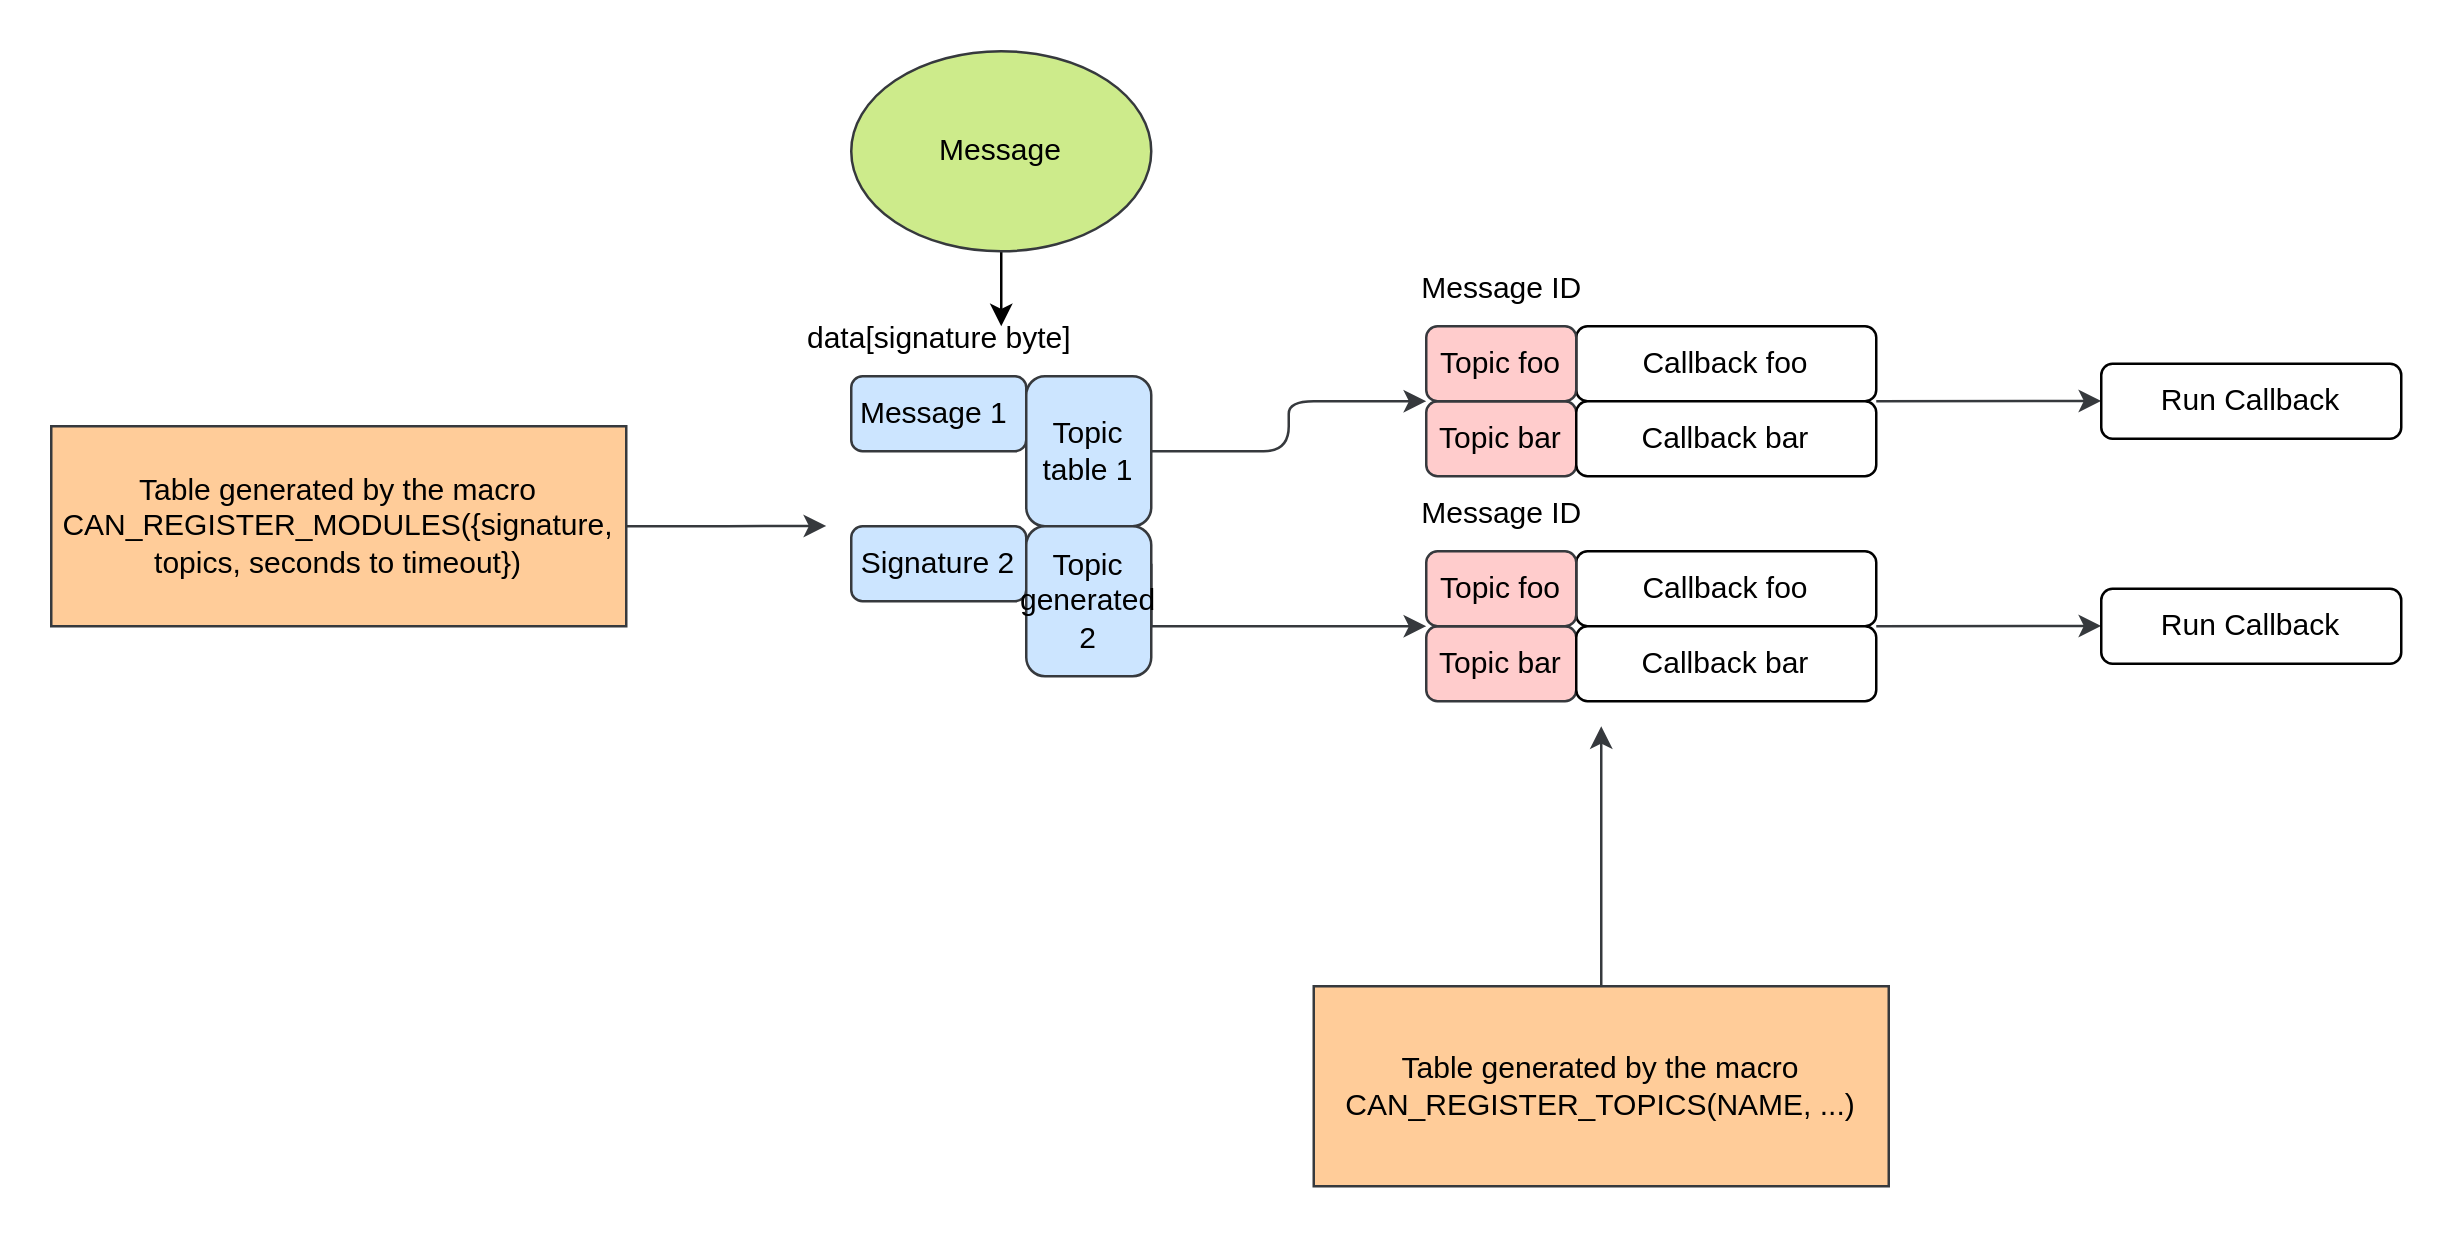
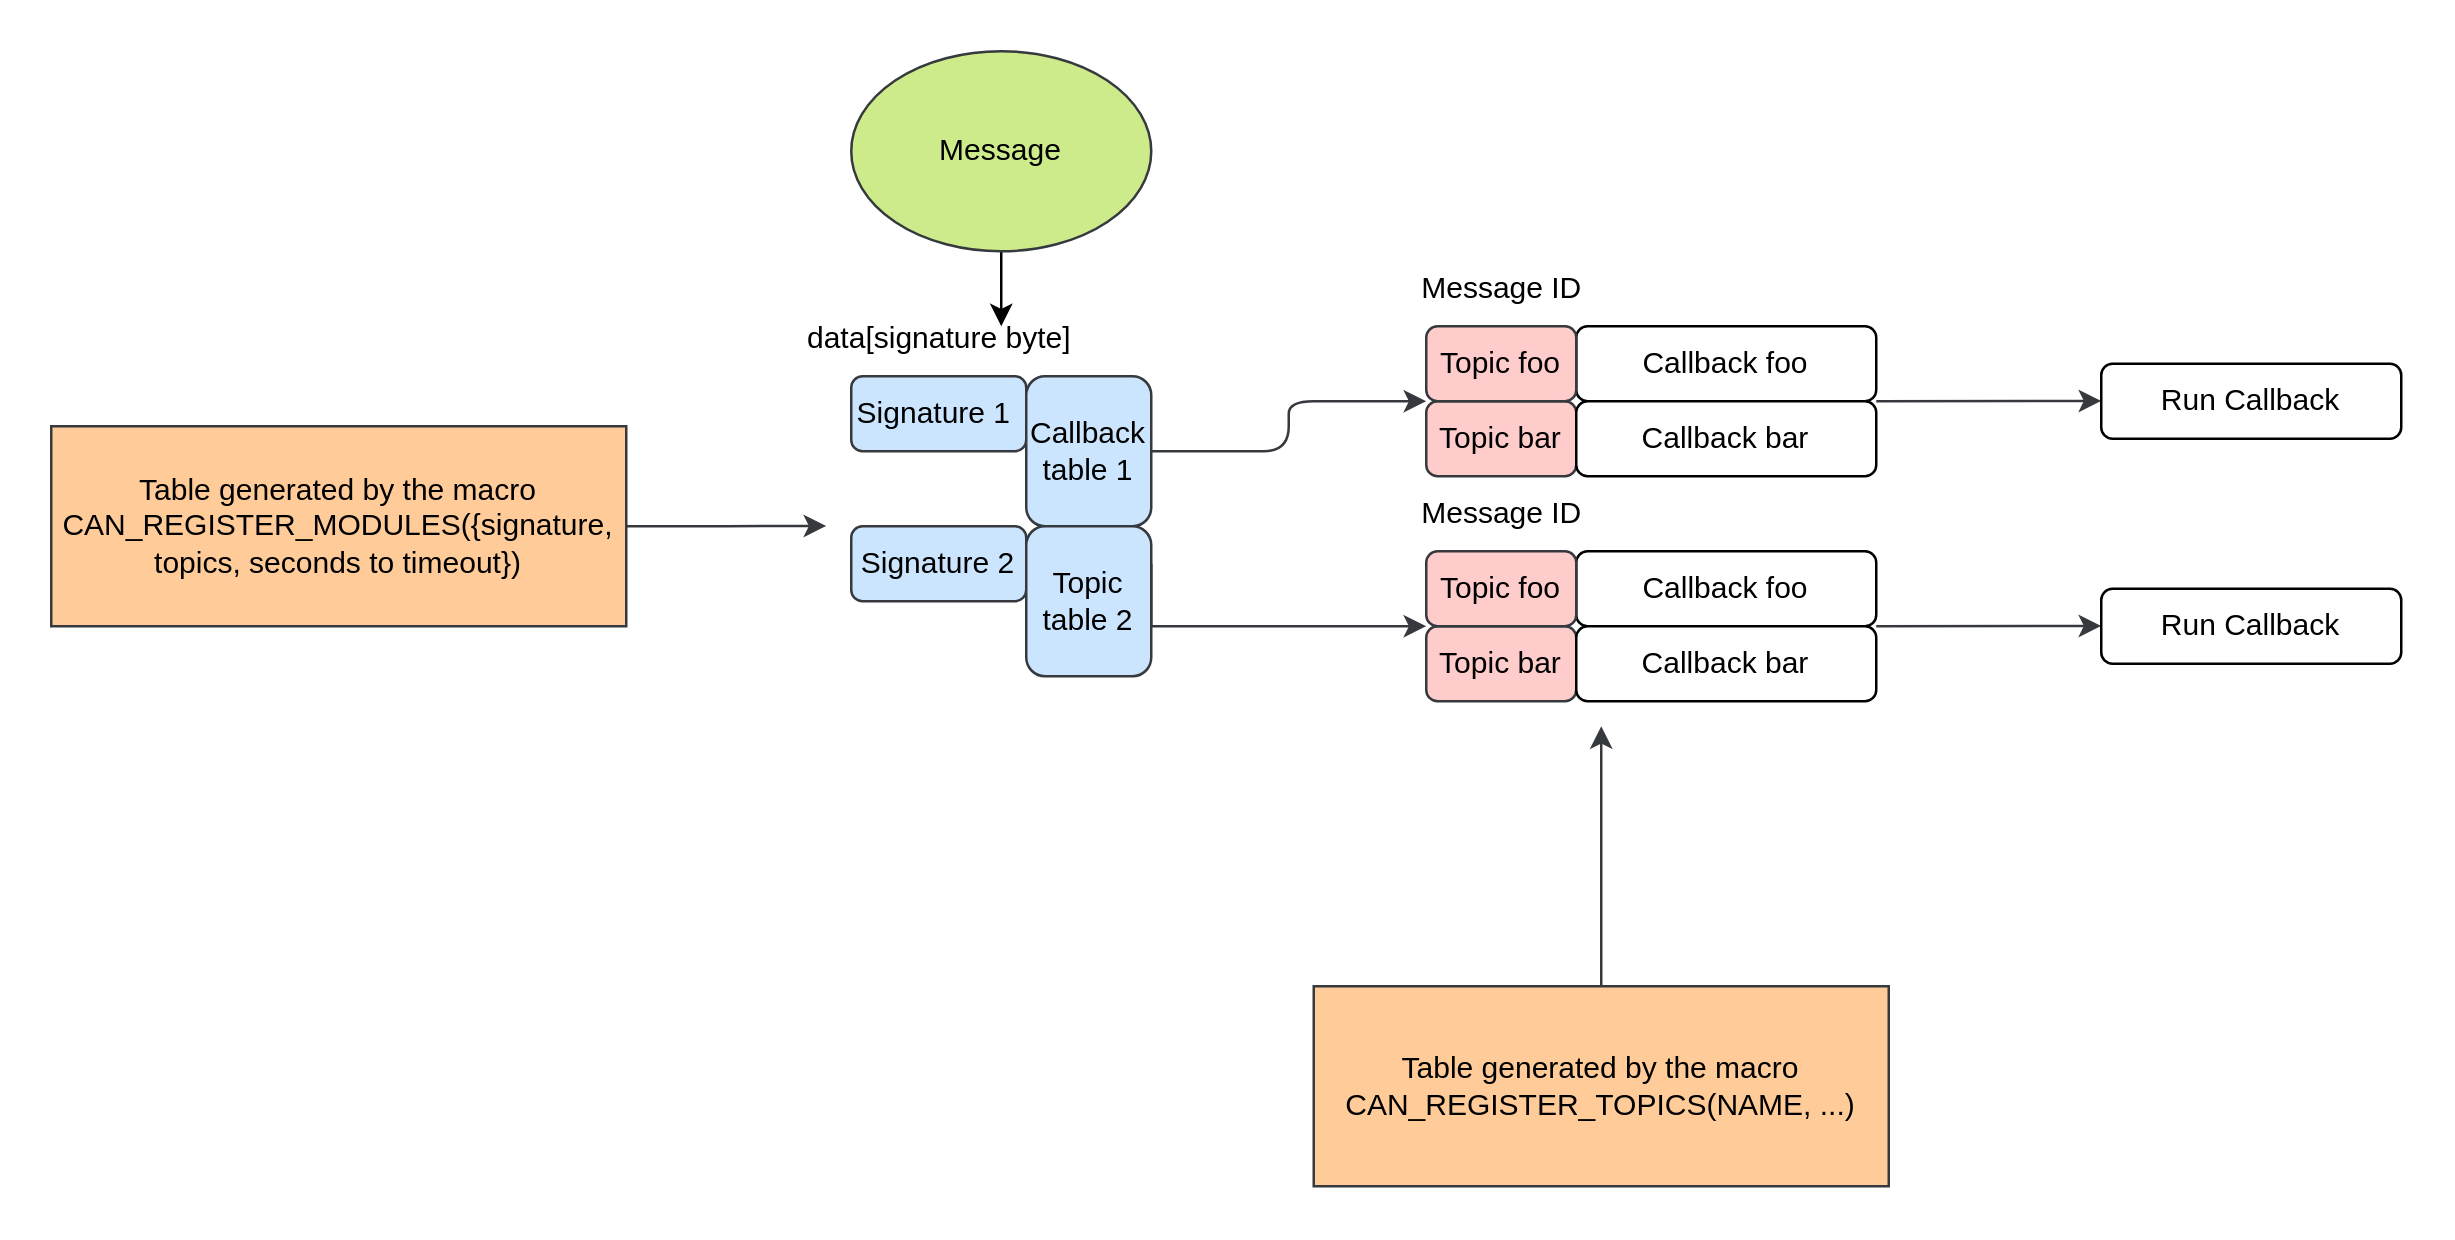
node "Message 1": label "Message 1" -> "Signature 1"
node "Topic table 1": label "Topic table 1" -> "Callback table 1"
node "Topic generated 2": label "Topic generated 2" -> "Topic table 2"
